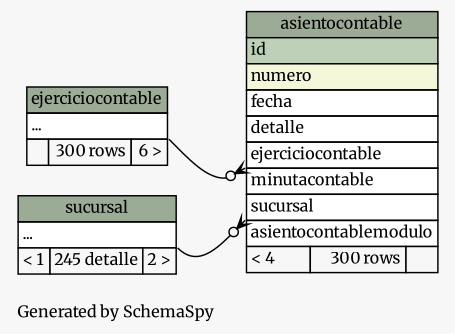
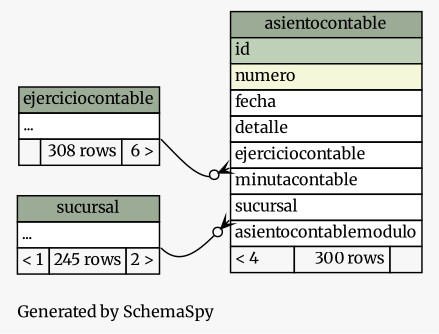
node "ejerciciocontable": text "300 rows" -> "308 rows"
node "sucursal": text "245 detalle" -> "245 rows"
